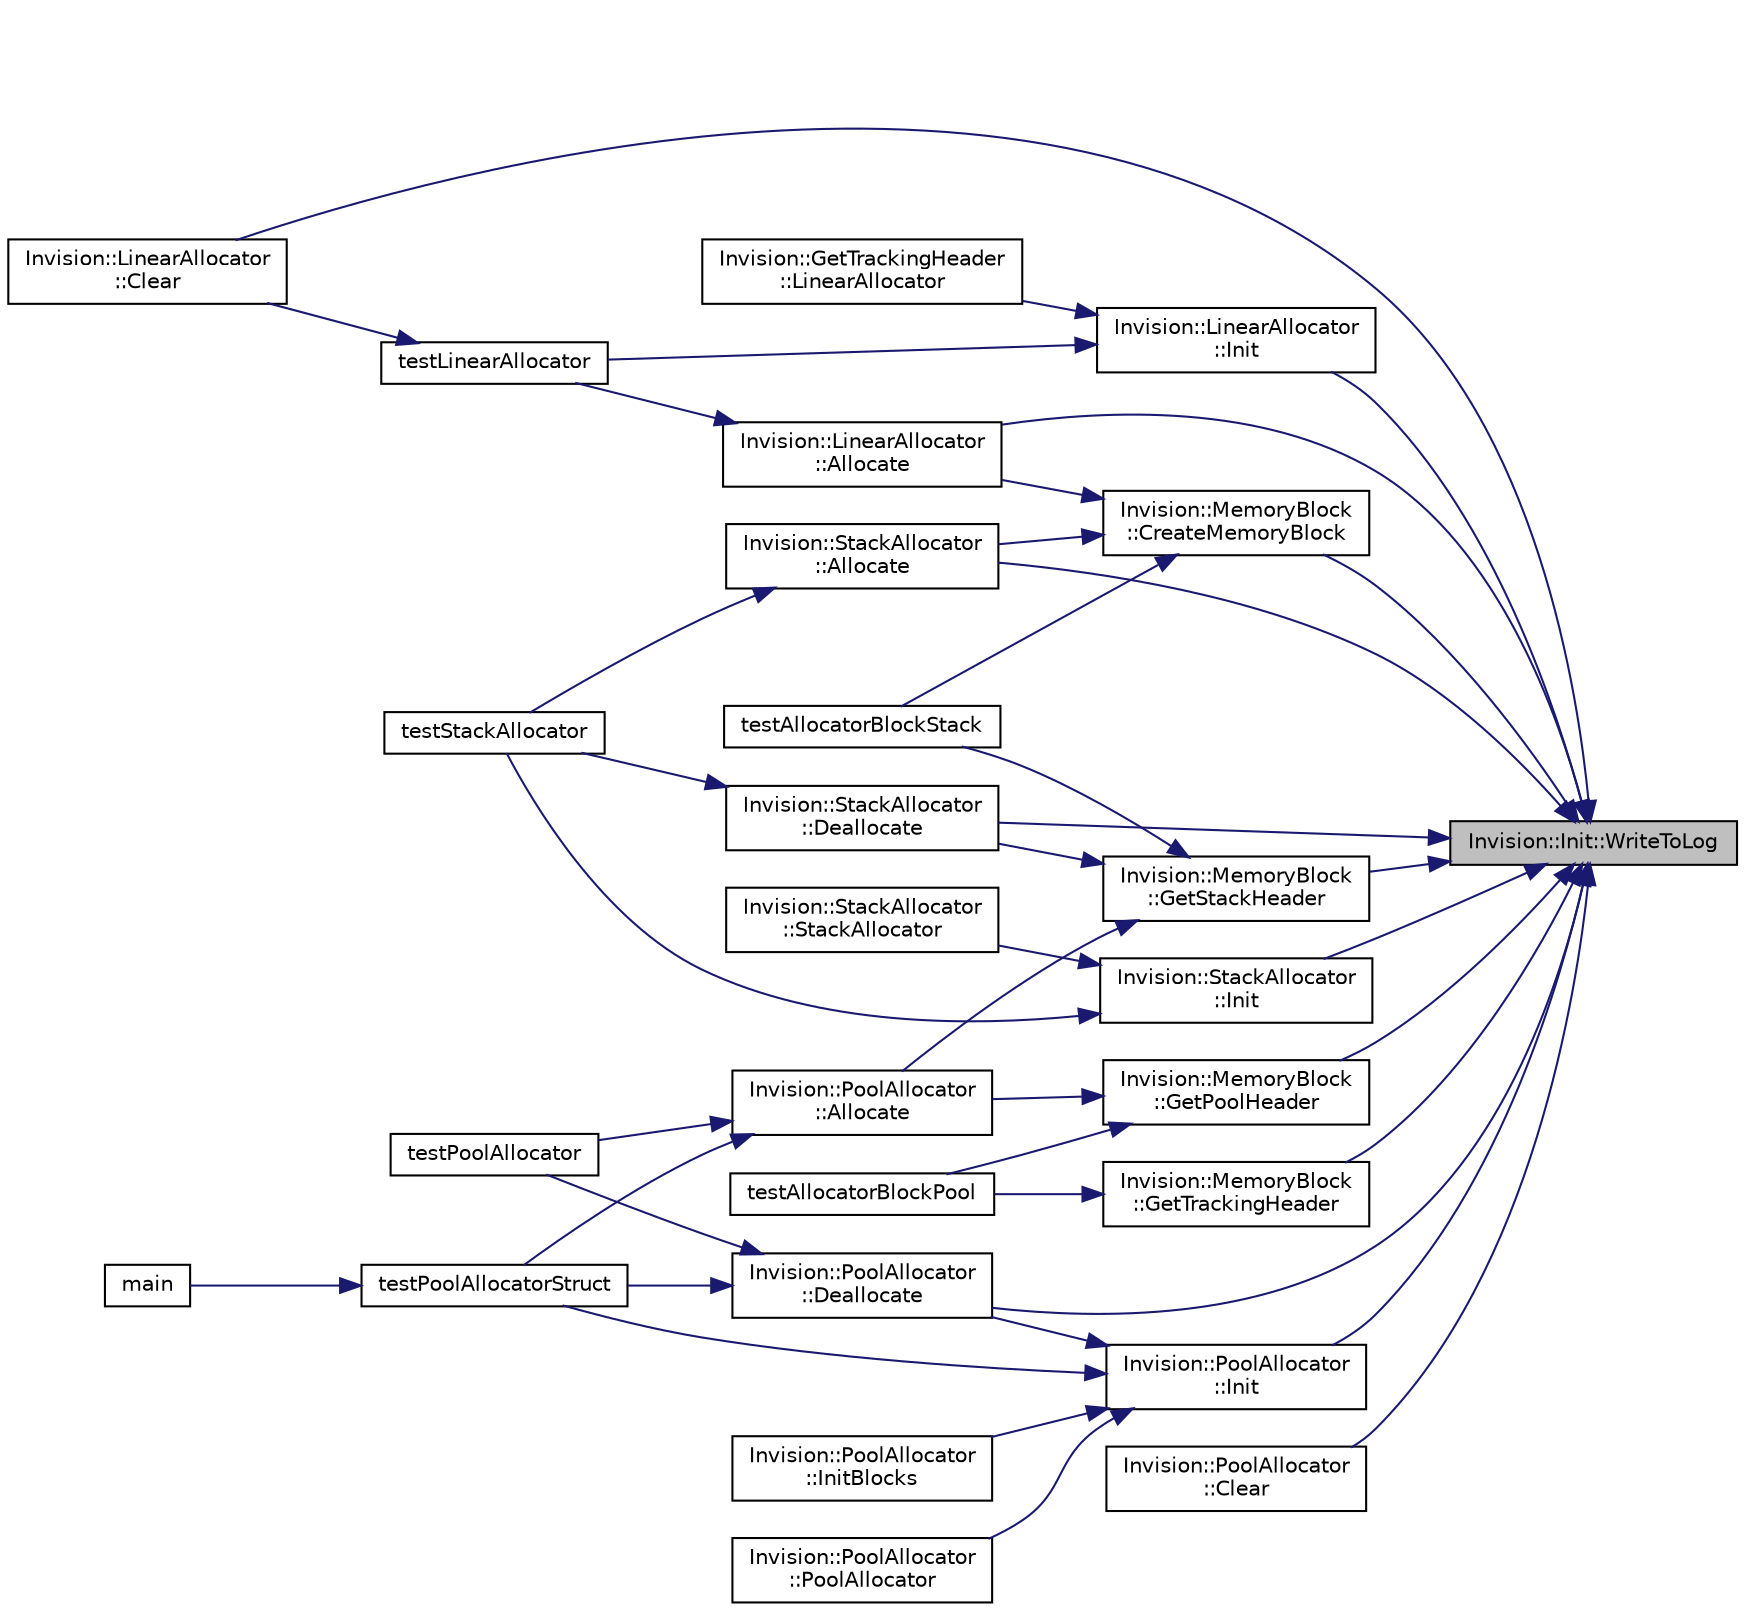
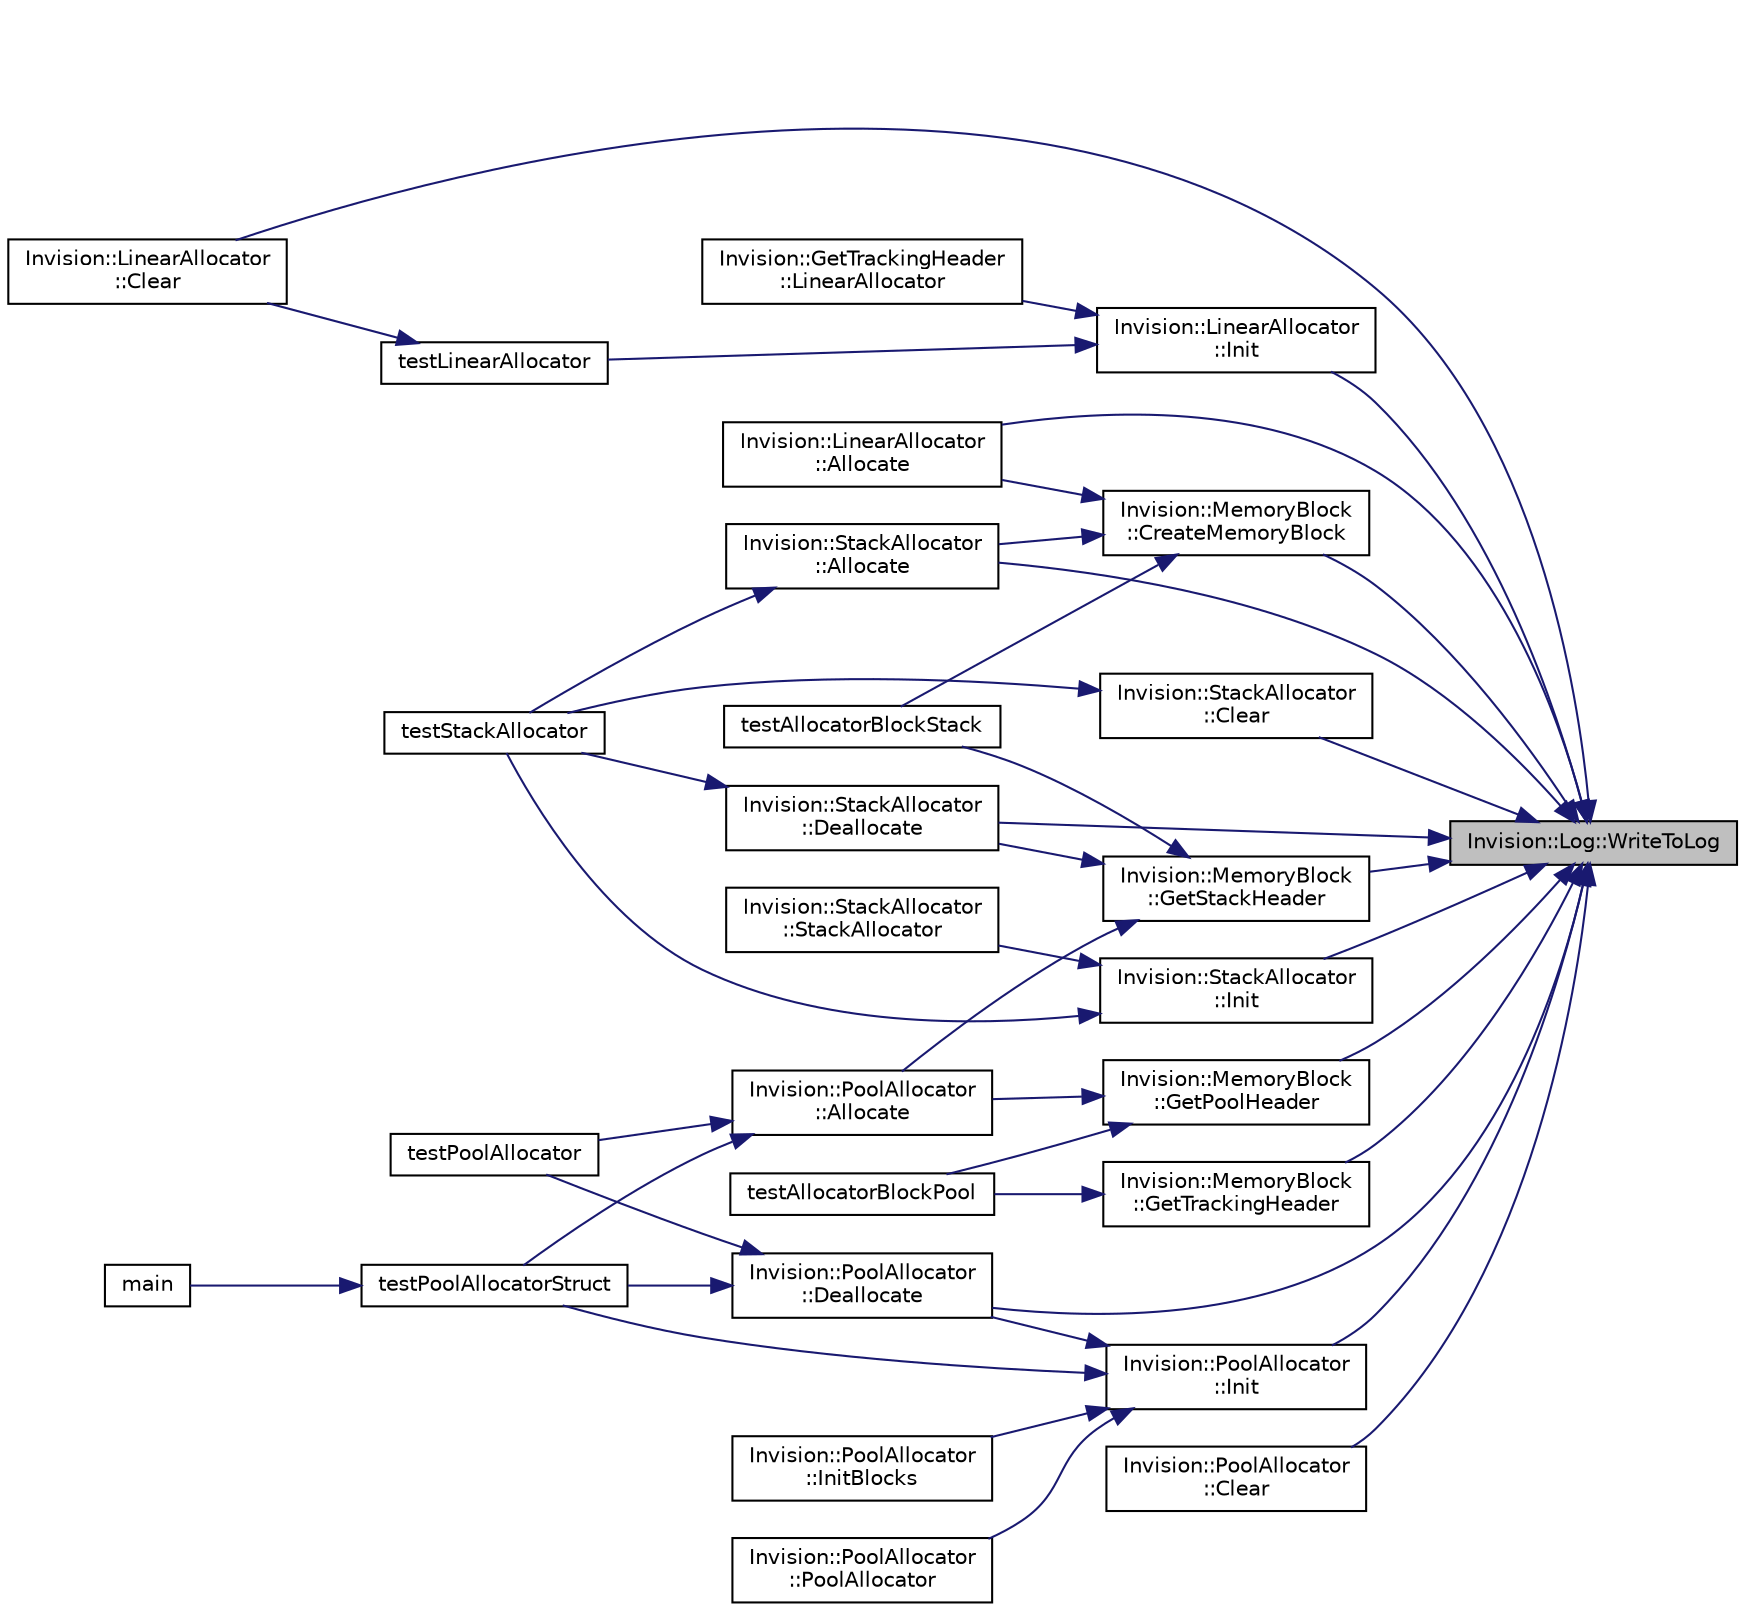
edge "testLinearAllocator" -> "Invision::LinearAllocator ::Allocate": removed
node "Invision::StackAllocator ::Clear": added
node "Invision::Init::WriteToLog": label "Invision::Init::WriteToLog" -> "Invision::Log::WriteToLog"
